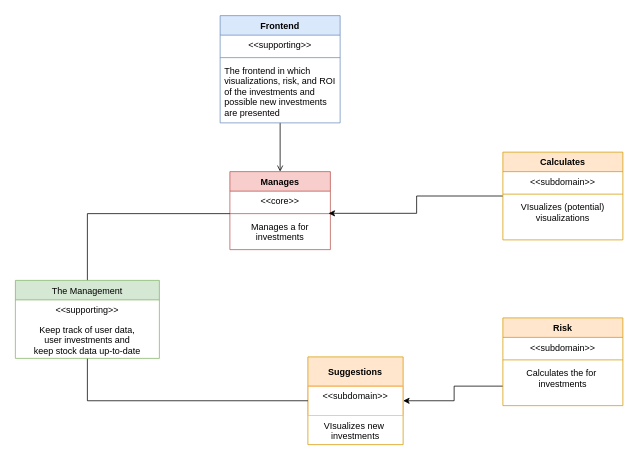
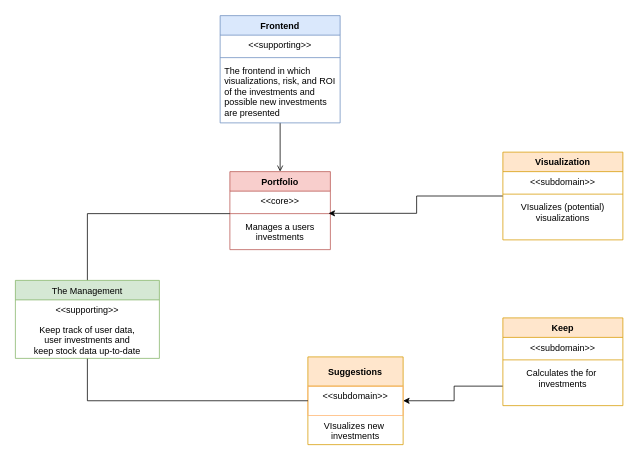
node "Calculates": label "Calculates" -> "Visualization"
node "Manages": label "Manages" -> "Portfolio"
node "Manages a for investments": label "Manages a for investments" -> "Manages a users investments"
node "Risk": label "Risk" -> "Keep"
